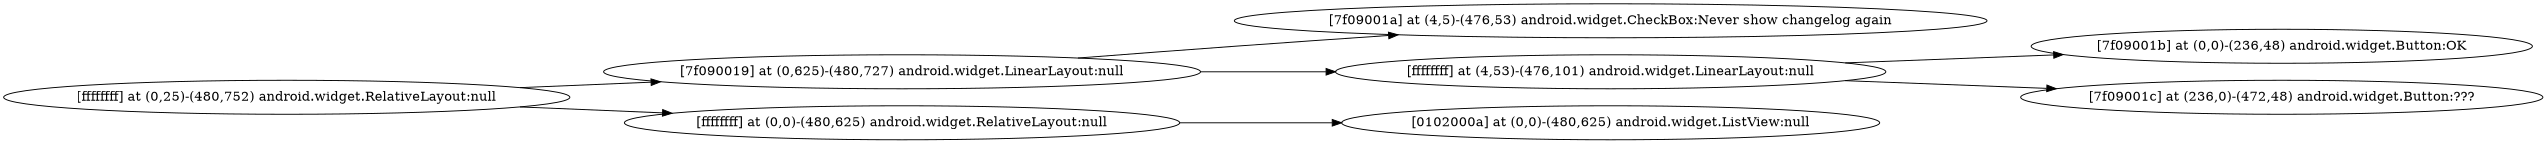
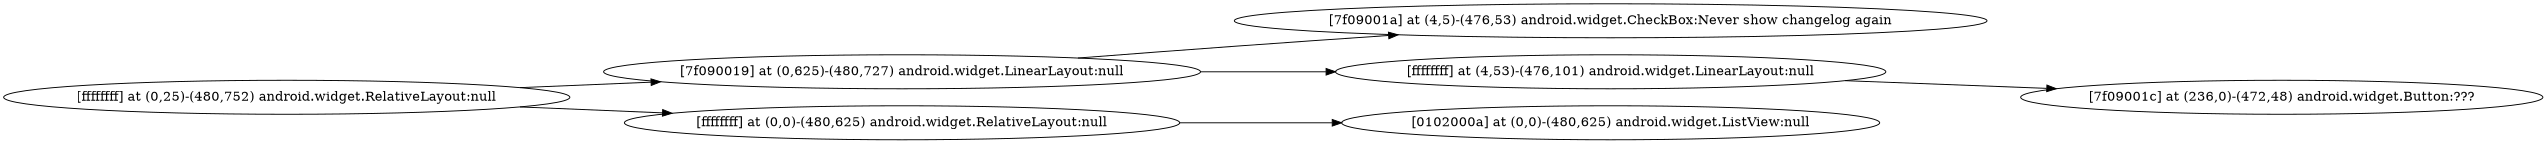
node "[7f09001b] at (0,0)-(236,48) android.widget.Button:OK": removed
